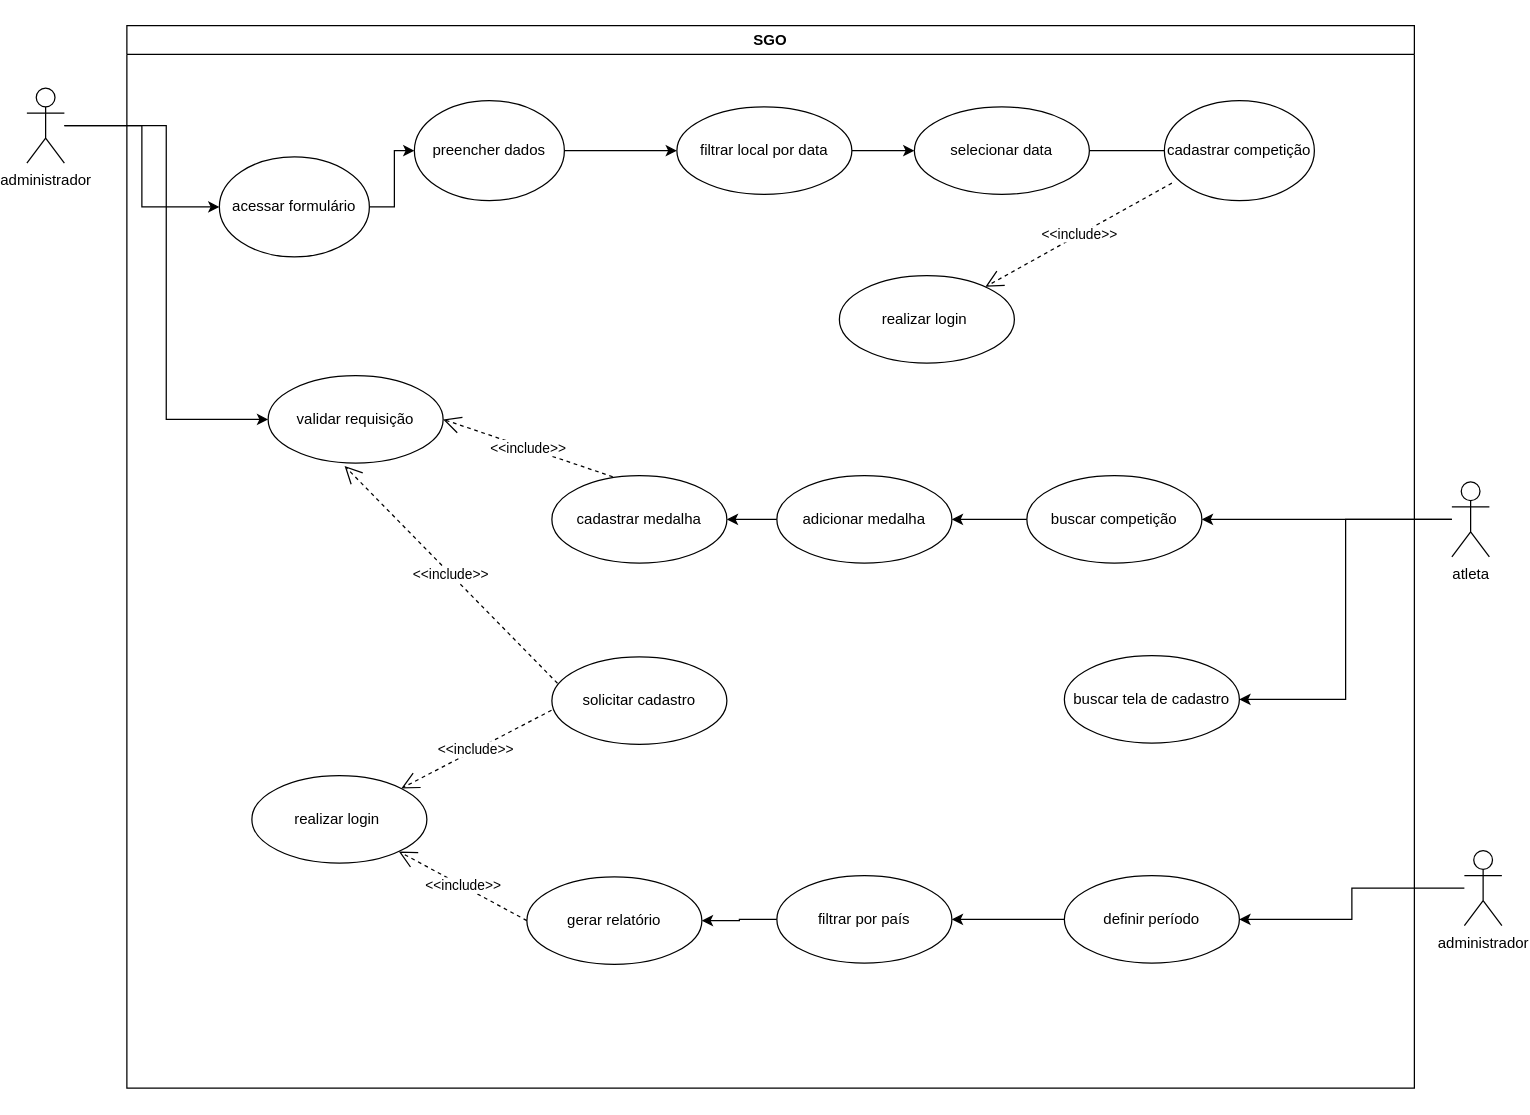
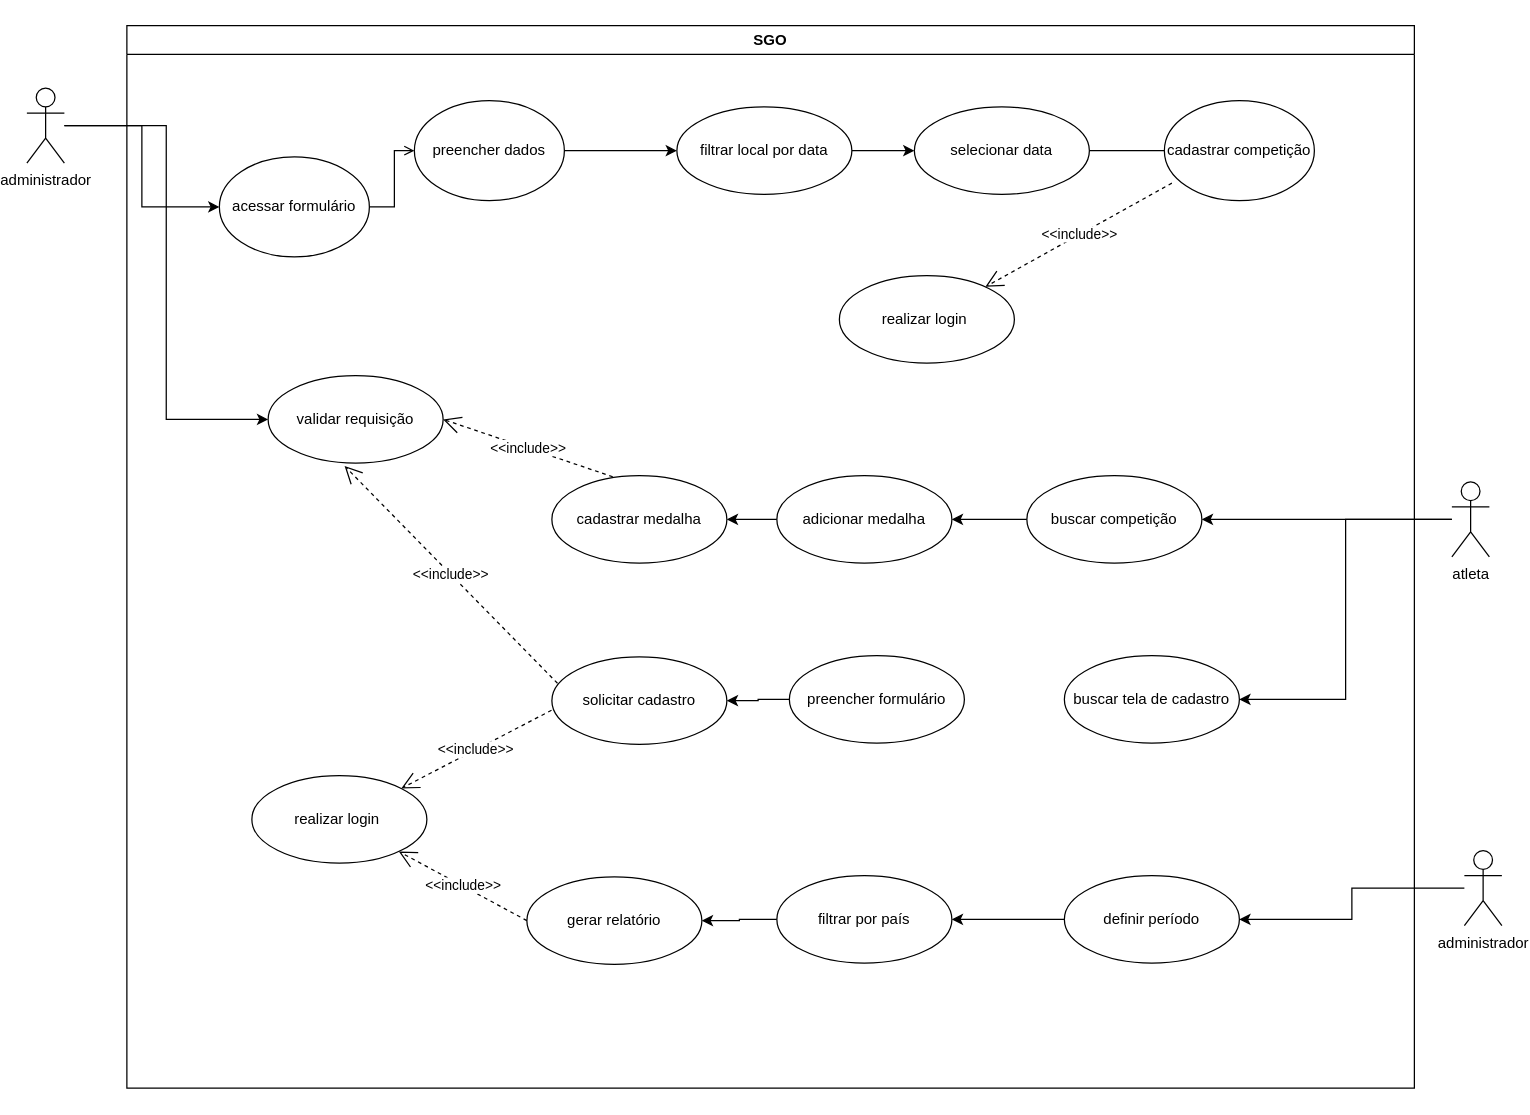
edge "acessar formulário" -> "preencher dados": arrowhead classic -> open
edge "preencher formulário" -> "solicitar cadastro": added
node "preencher formulário": added
